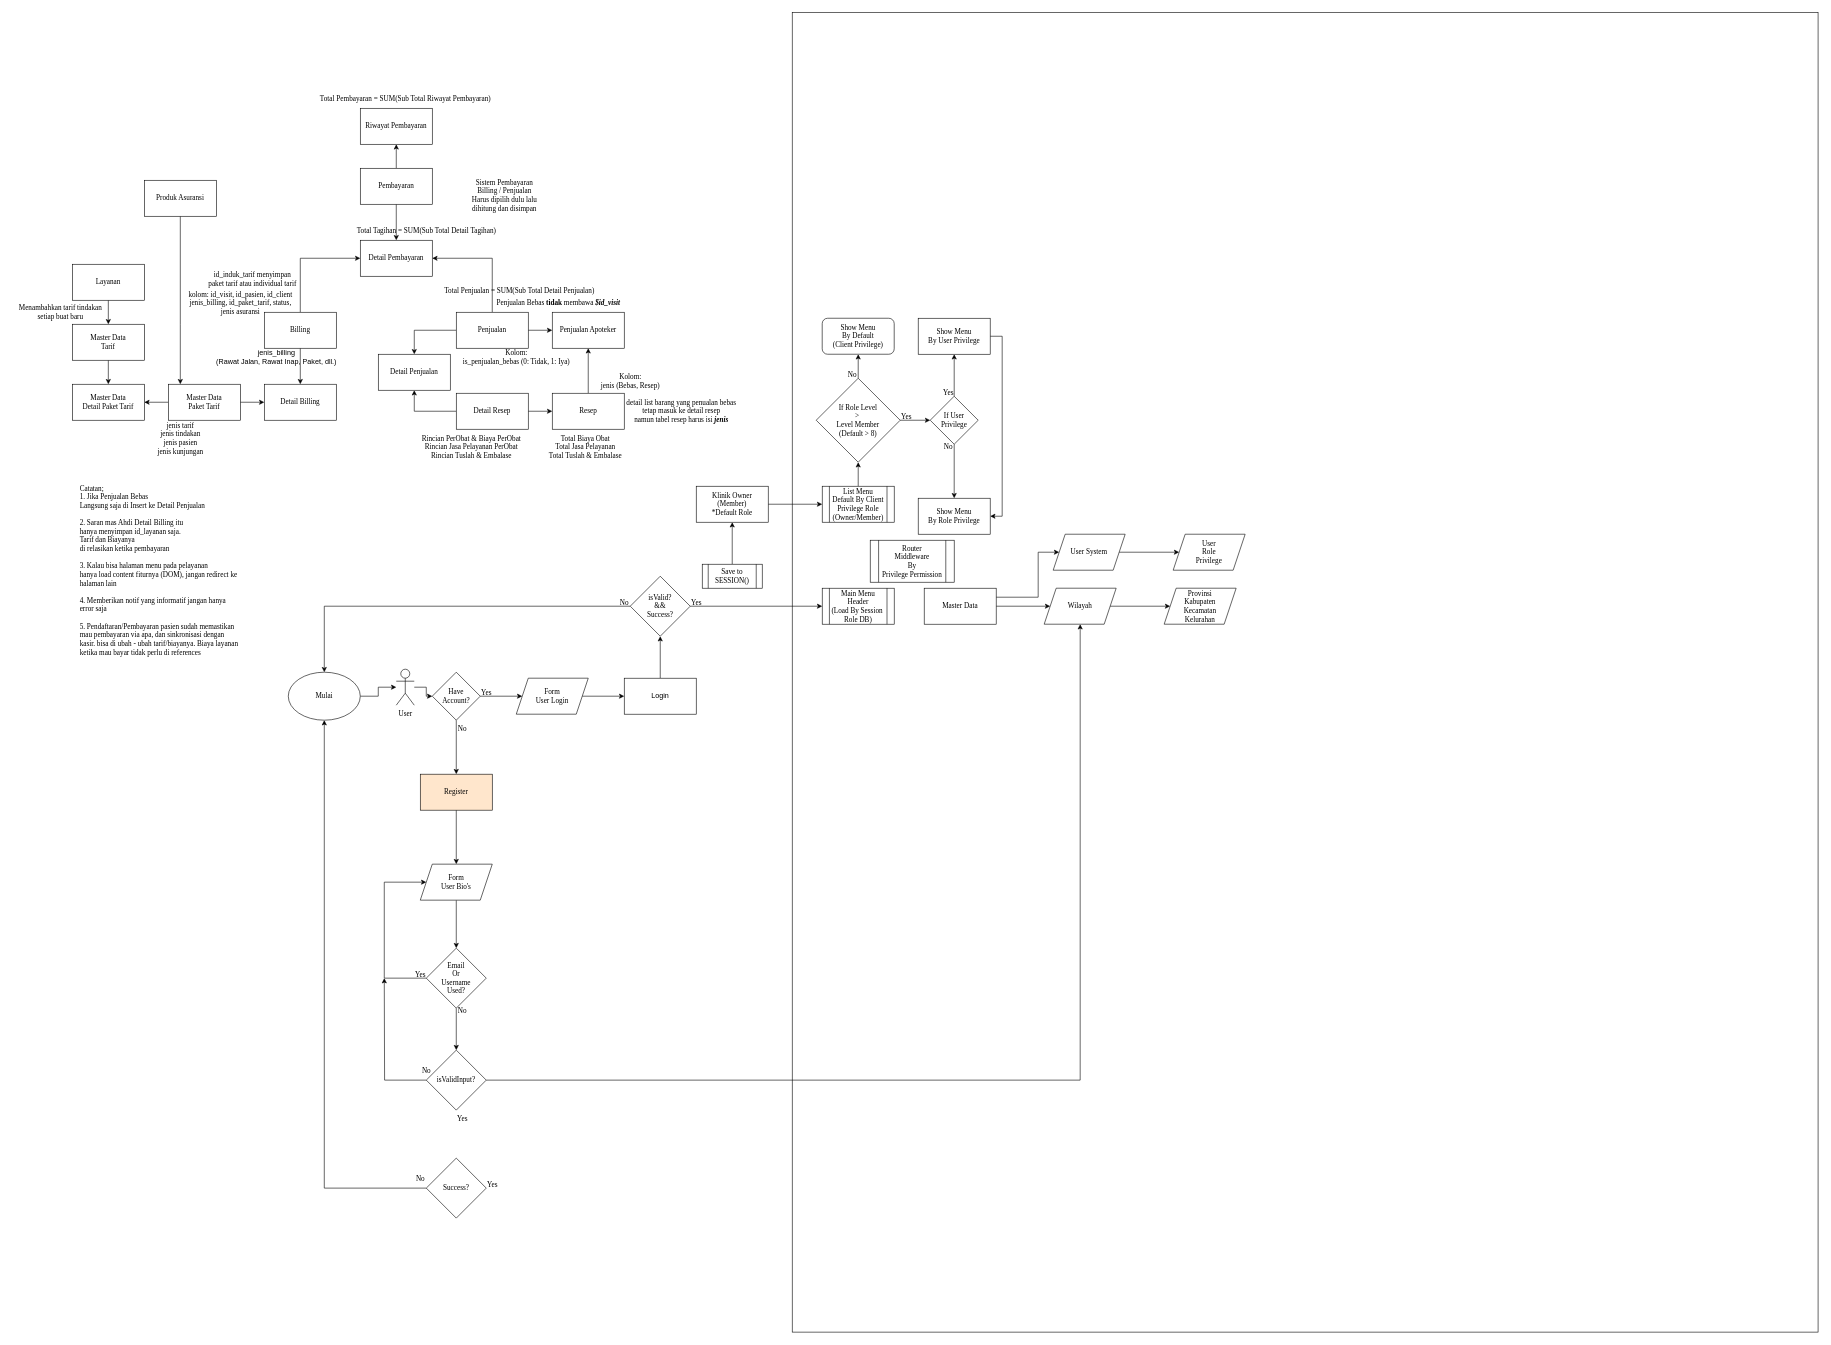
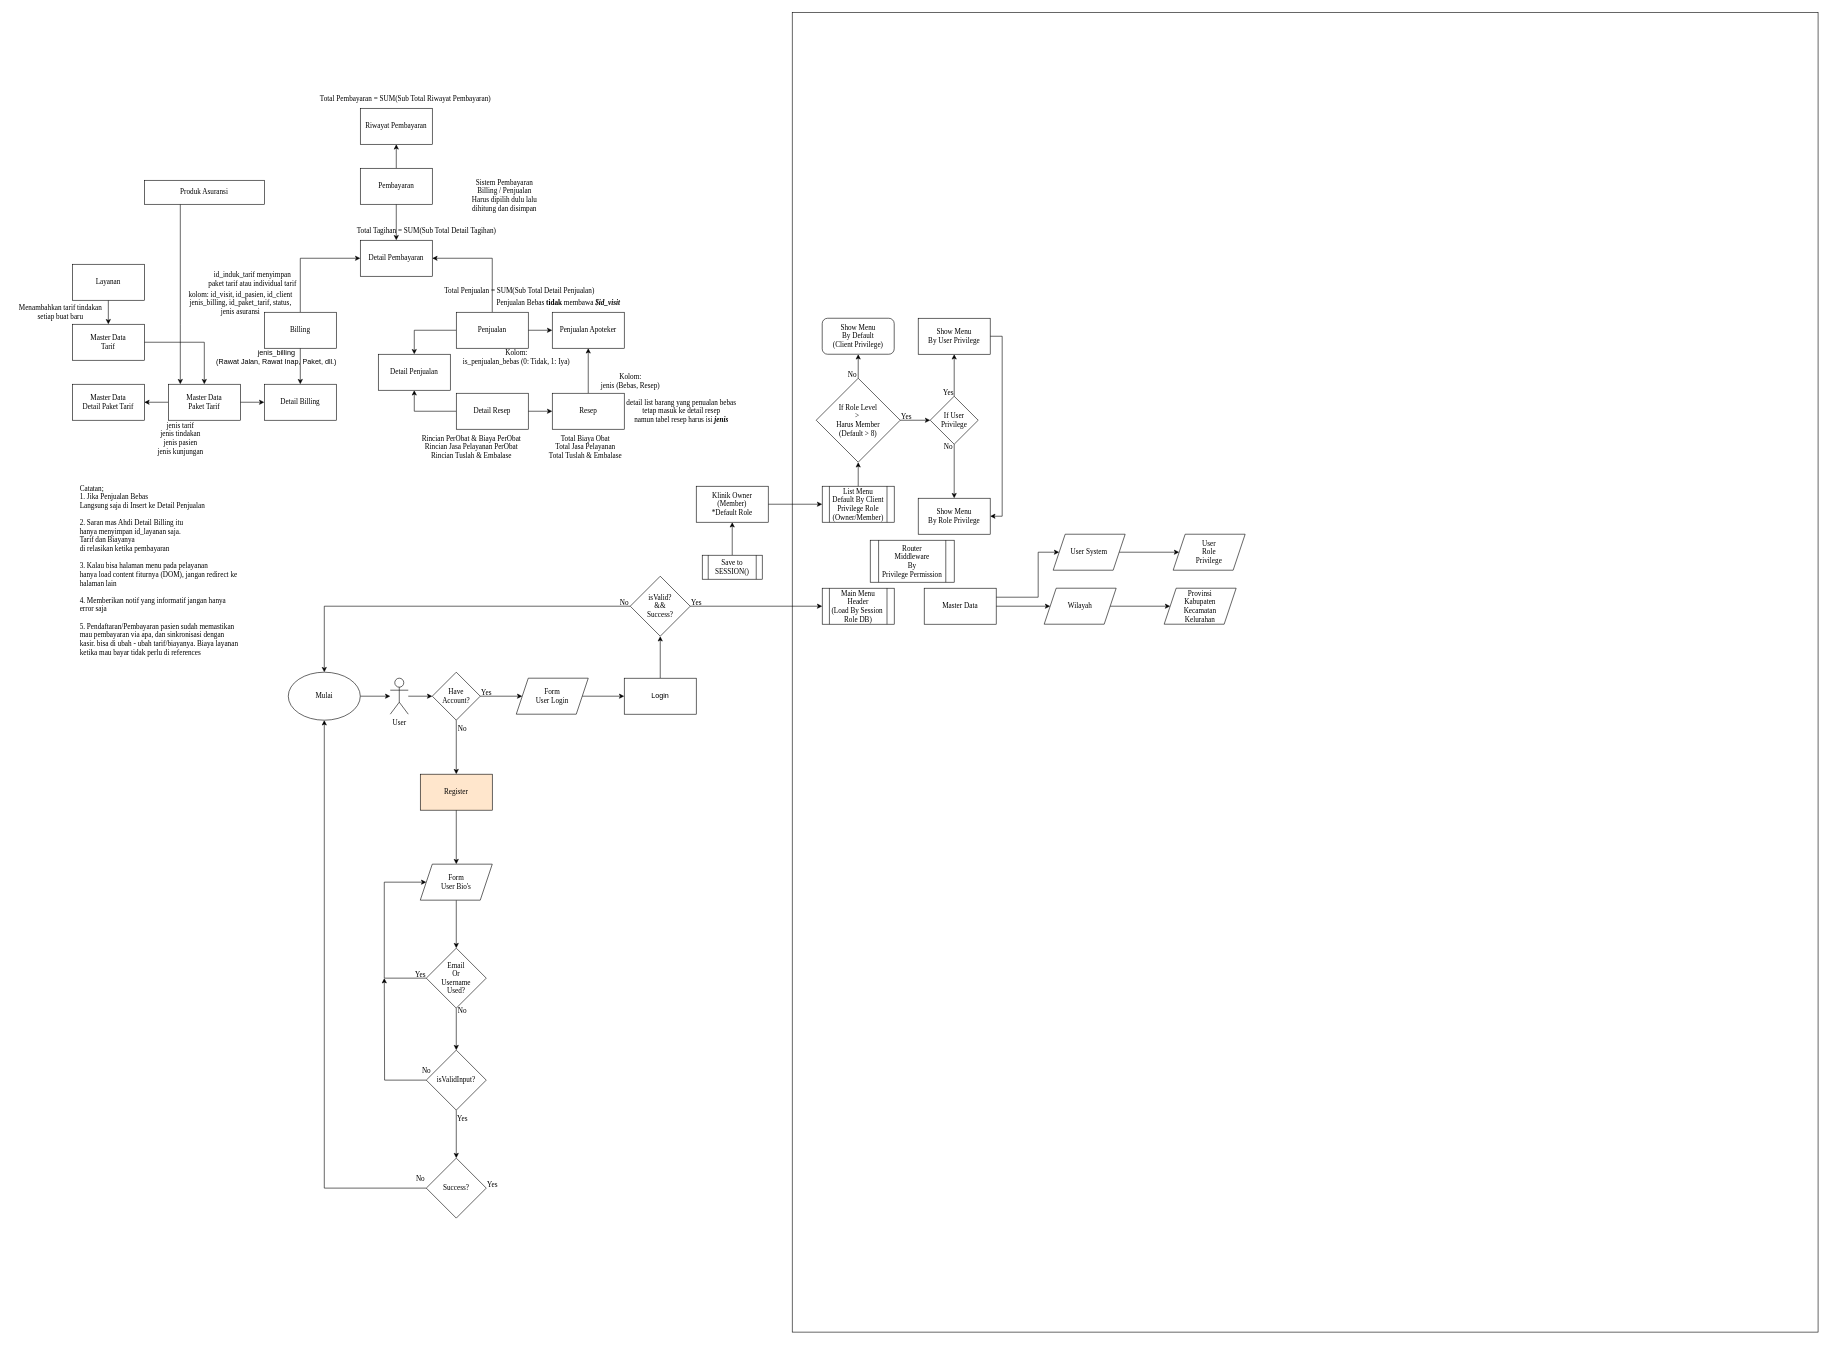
node "Produk Asuransi": size 72x36 -> 120x24
edge "Master Data Tarif" -> "Master Data Detail Paket Tarif": now "Master Data Tarif" -> "Master Data Paket Tarif"
node "If Role Level > Level Member (Default > 8)": label "If Role Level > Level Member (Default > 8)" -> "If Role Level > Harus Member (Default > 8)"
node "Save to SESSION()": moved (732, 576) -> (732, 567)
edge "isValidInput?" -> "Wilayah": now "isValidInput?" -> "Success?"
node "User": moved (405, 687) -> (399, 696)
